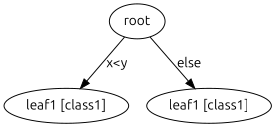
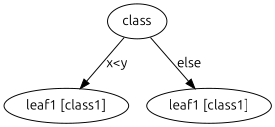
node "root": label "root" -> "class"
